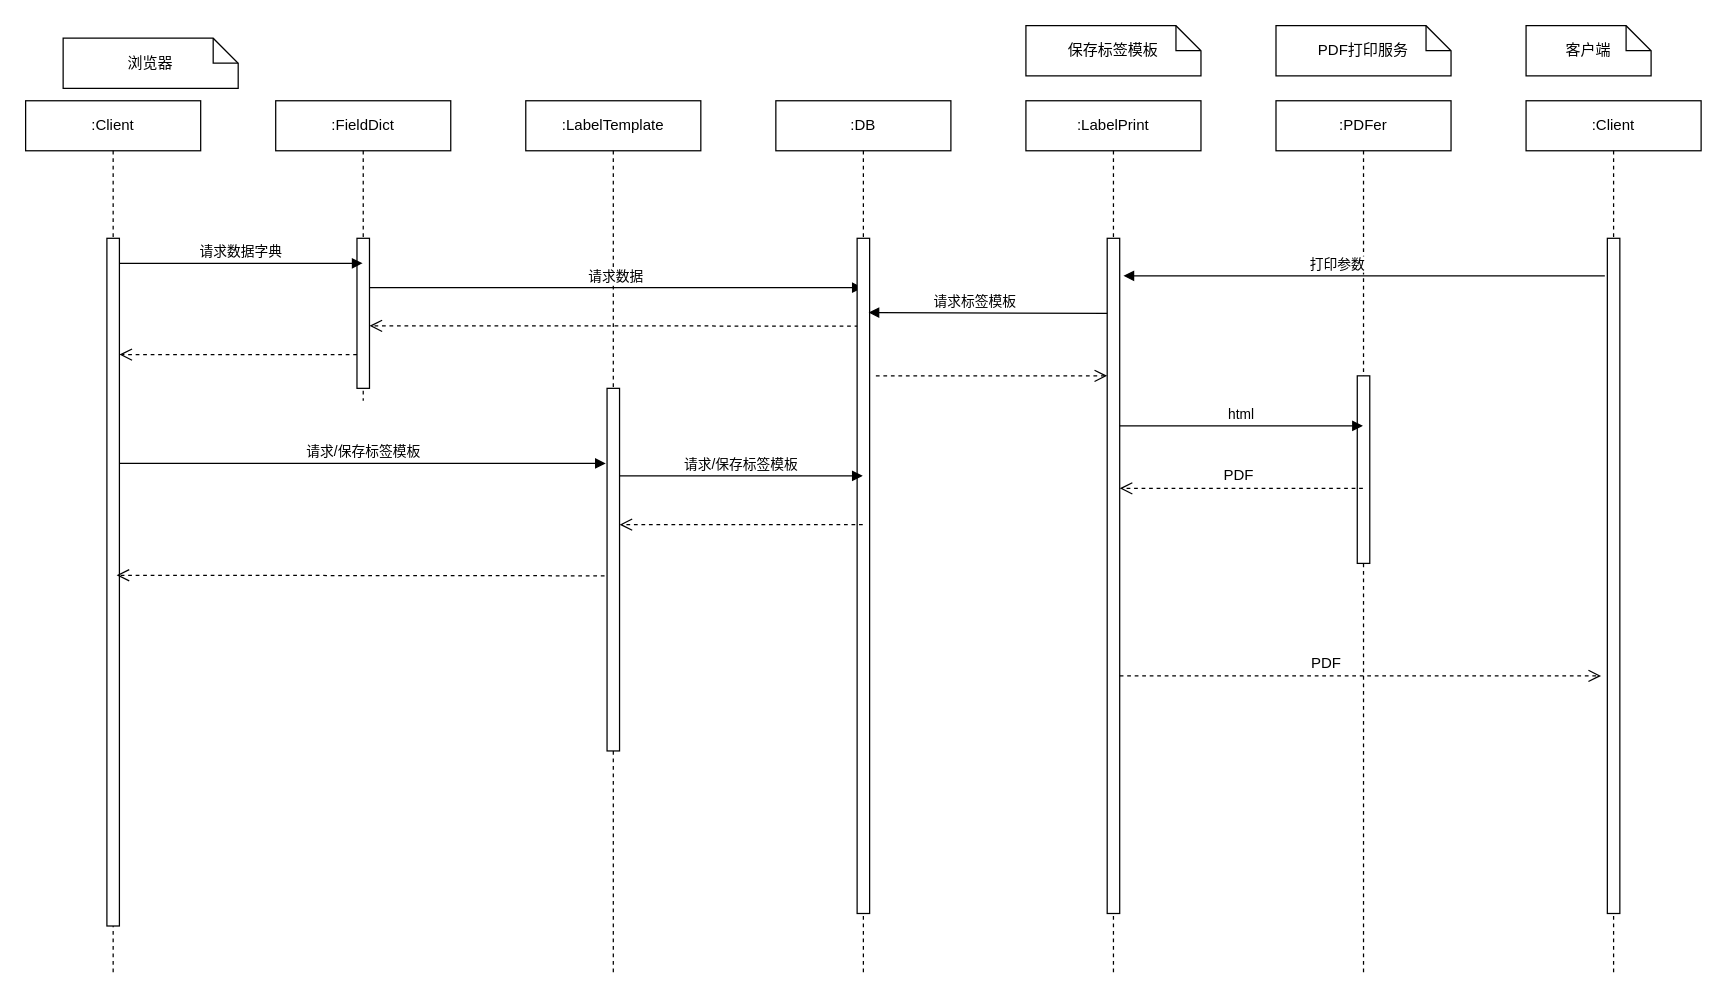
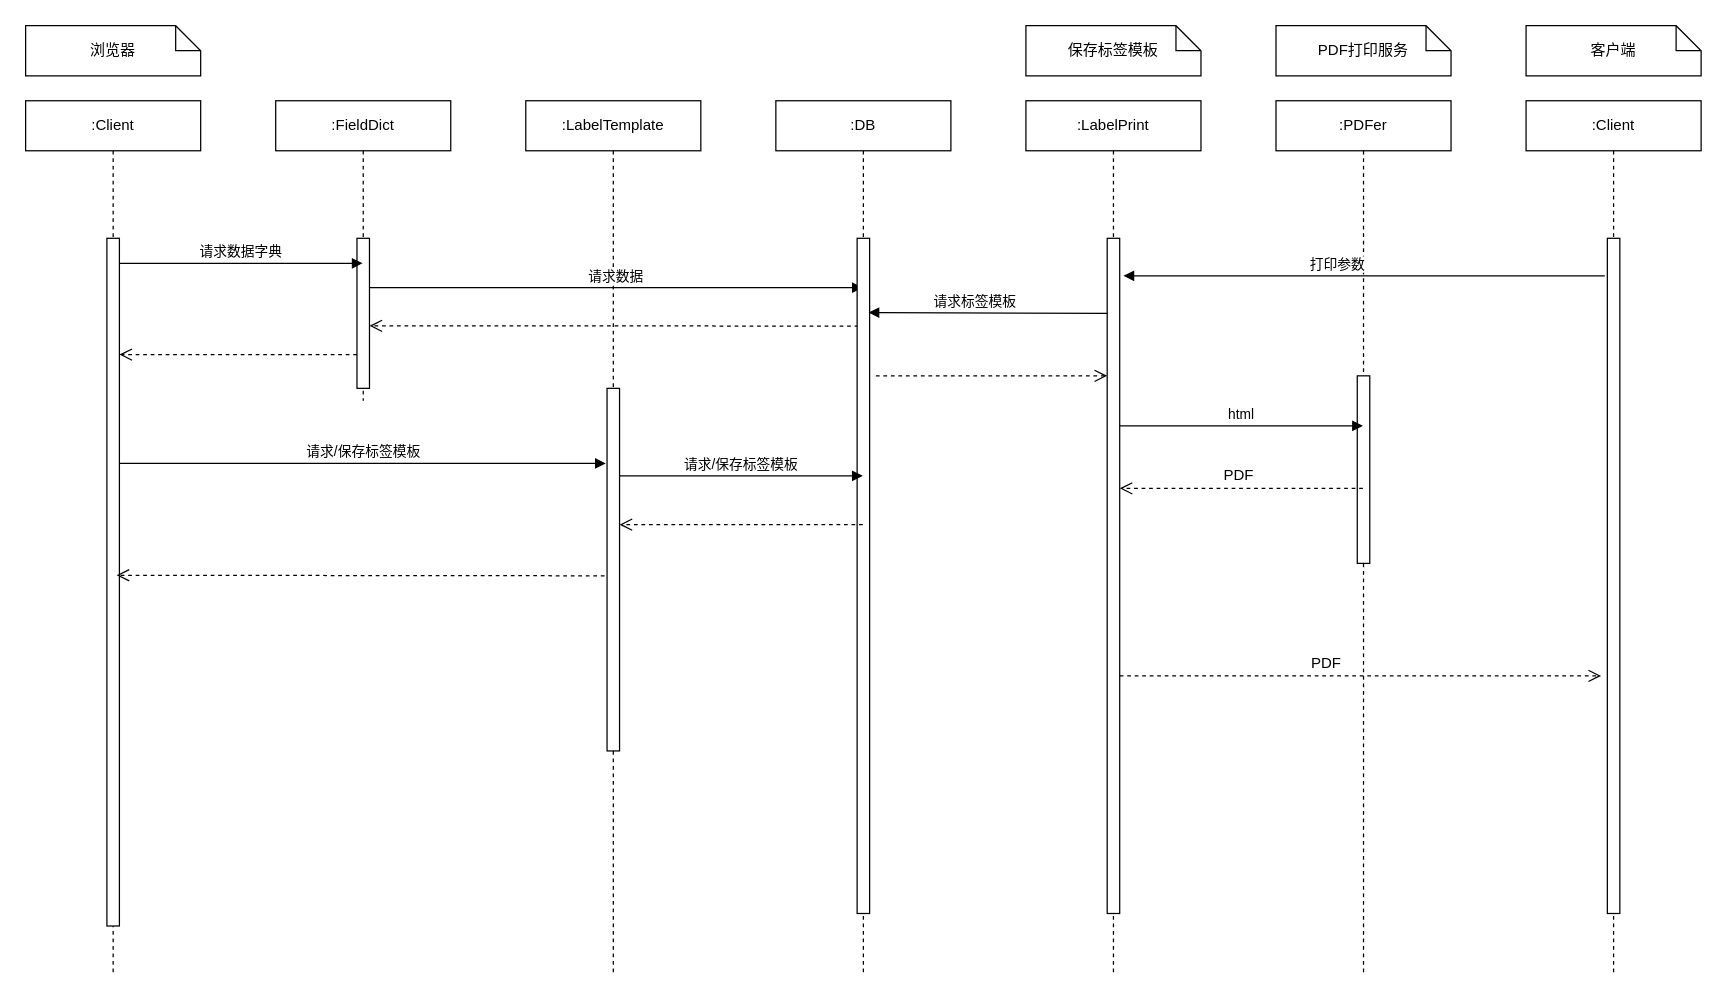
node "客户端": size 125x50 -> 175x50
node "浏览器": moved (151, 63) -> (113, 51)
